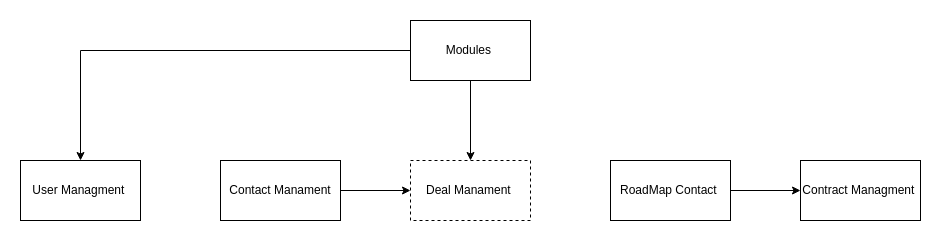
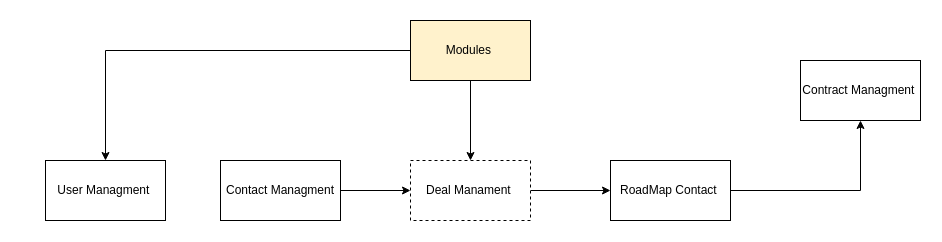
node "Modules": fillcolor #ffffff -> #fff2cc
node "User Managment": moved (81, 191) -> (106, 191)
node "Contact Manament": label "Contact Manament" -> "Contact Managment"
edge "Deal Manament" -> "RoadMap Contact": added
node "Contract Managment": moved (861, 191) -> (861, 91)
